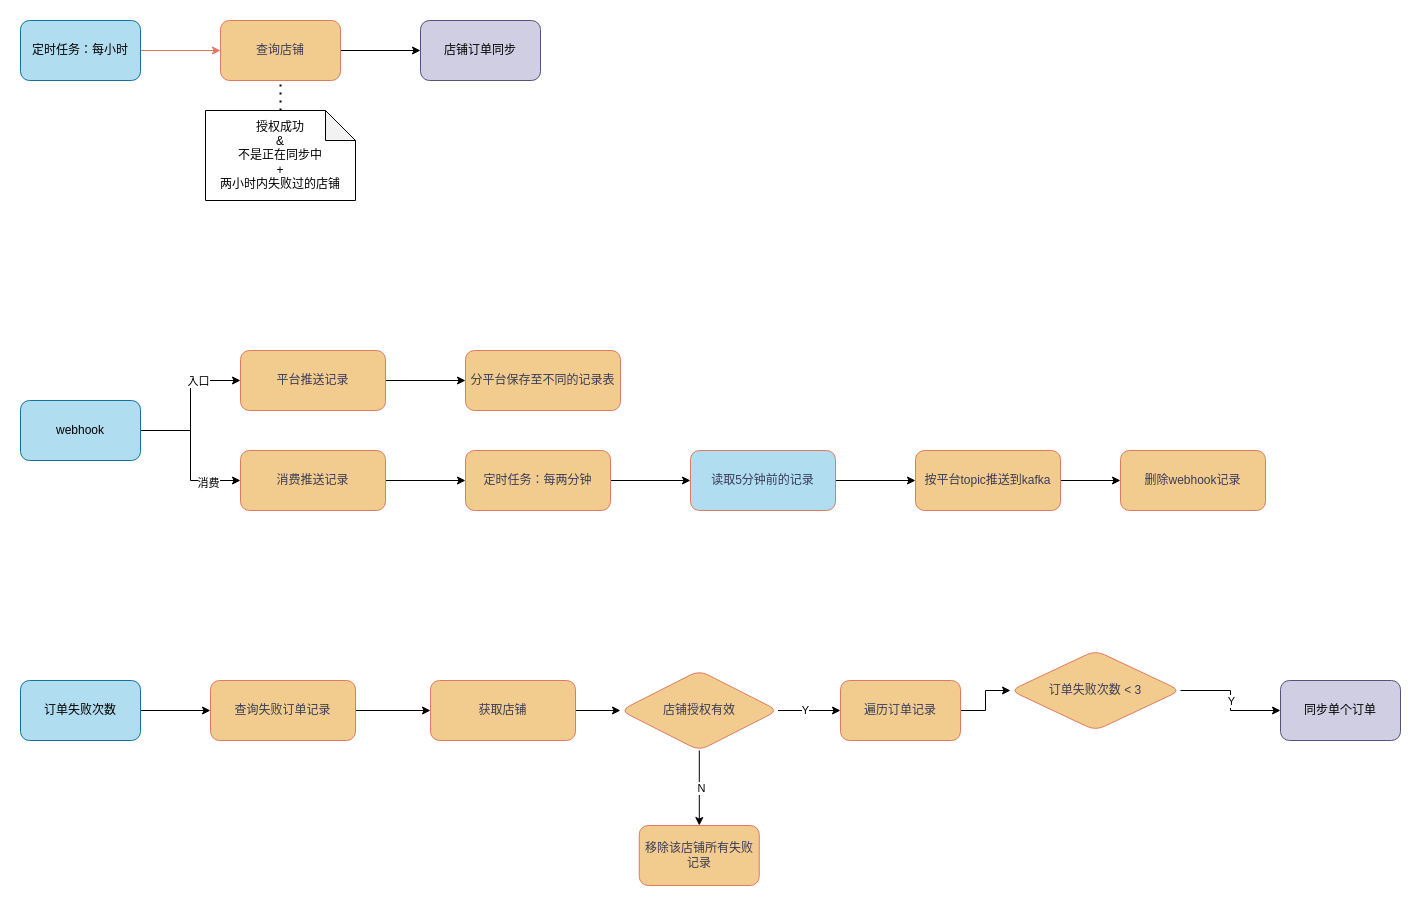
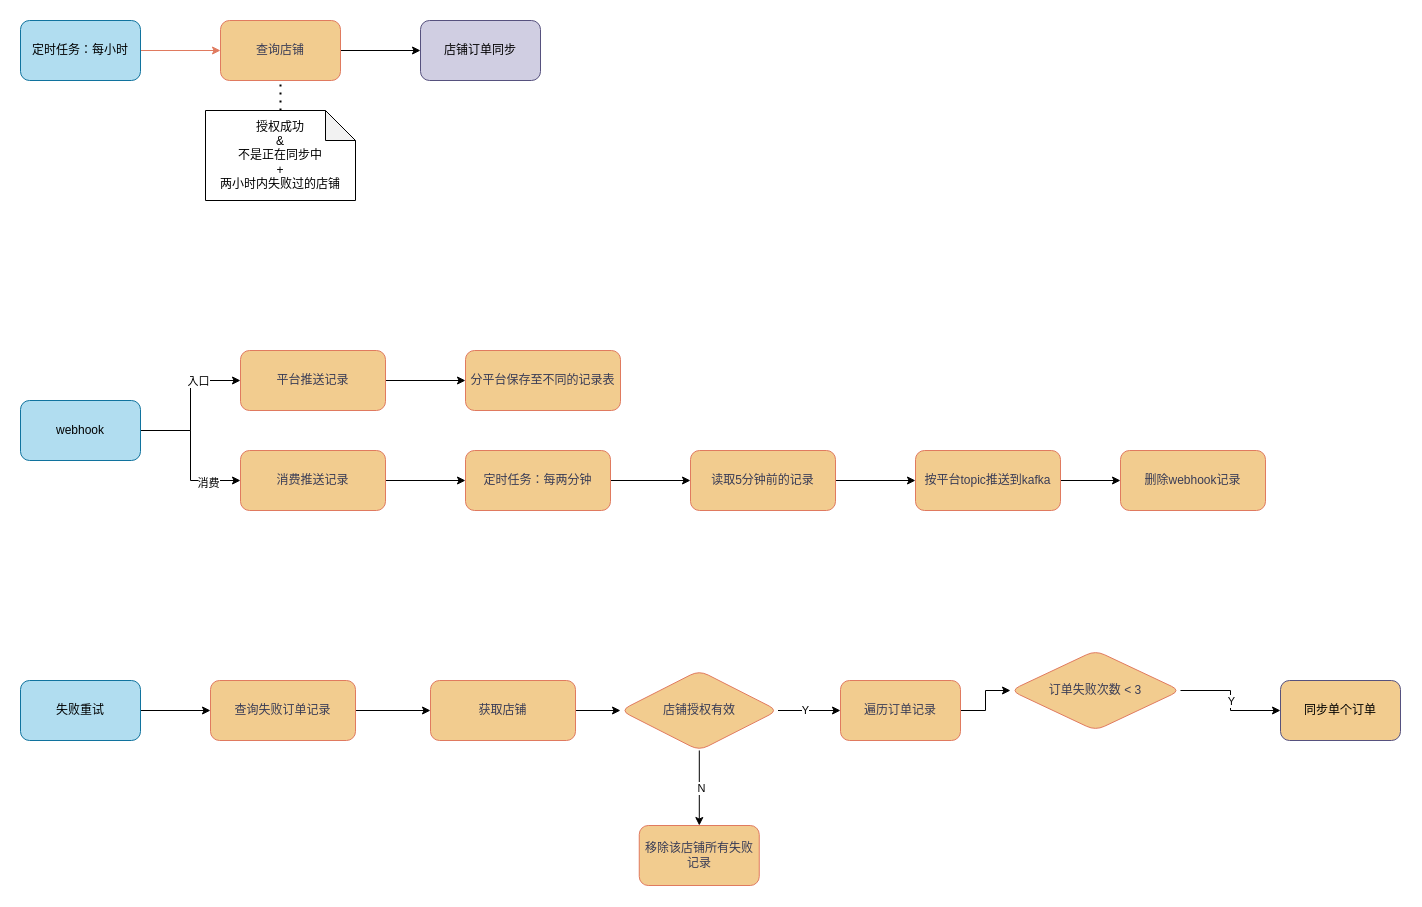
node "读取5分钟前的记录": fillcolor #b1ddf0 -> #f2cc8f
node "订单失败次数": label "订单失败次数" -> "失败重试"
node "同步单个订单": fillcolor #d0cee2 -> #f2cc8f
